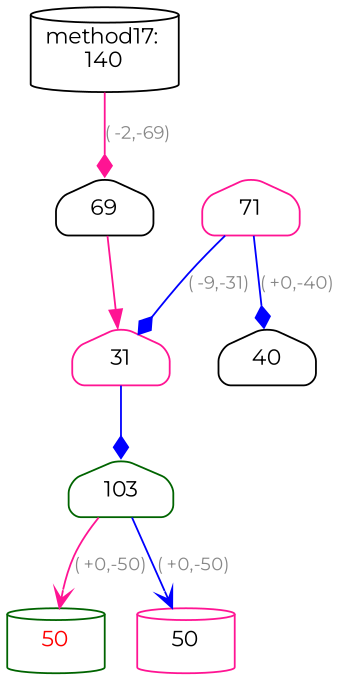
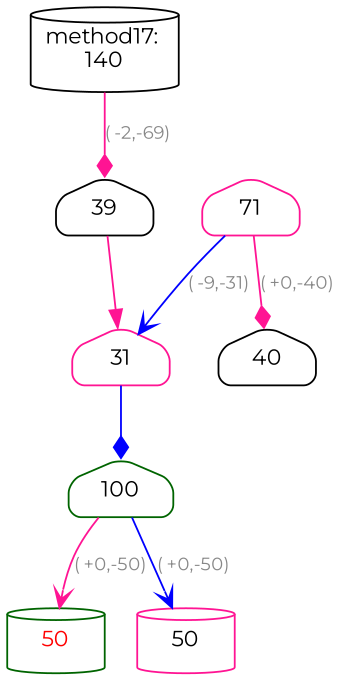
node "69": label "69" -> "39"
edge "71" -> "40": color blue -> deeppink
edge "71" -> "31": arrowhead diamond -> vee
node "103": label "103" -> "100"
